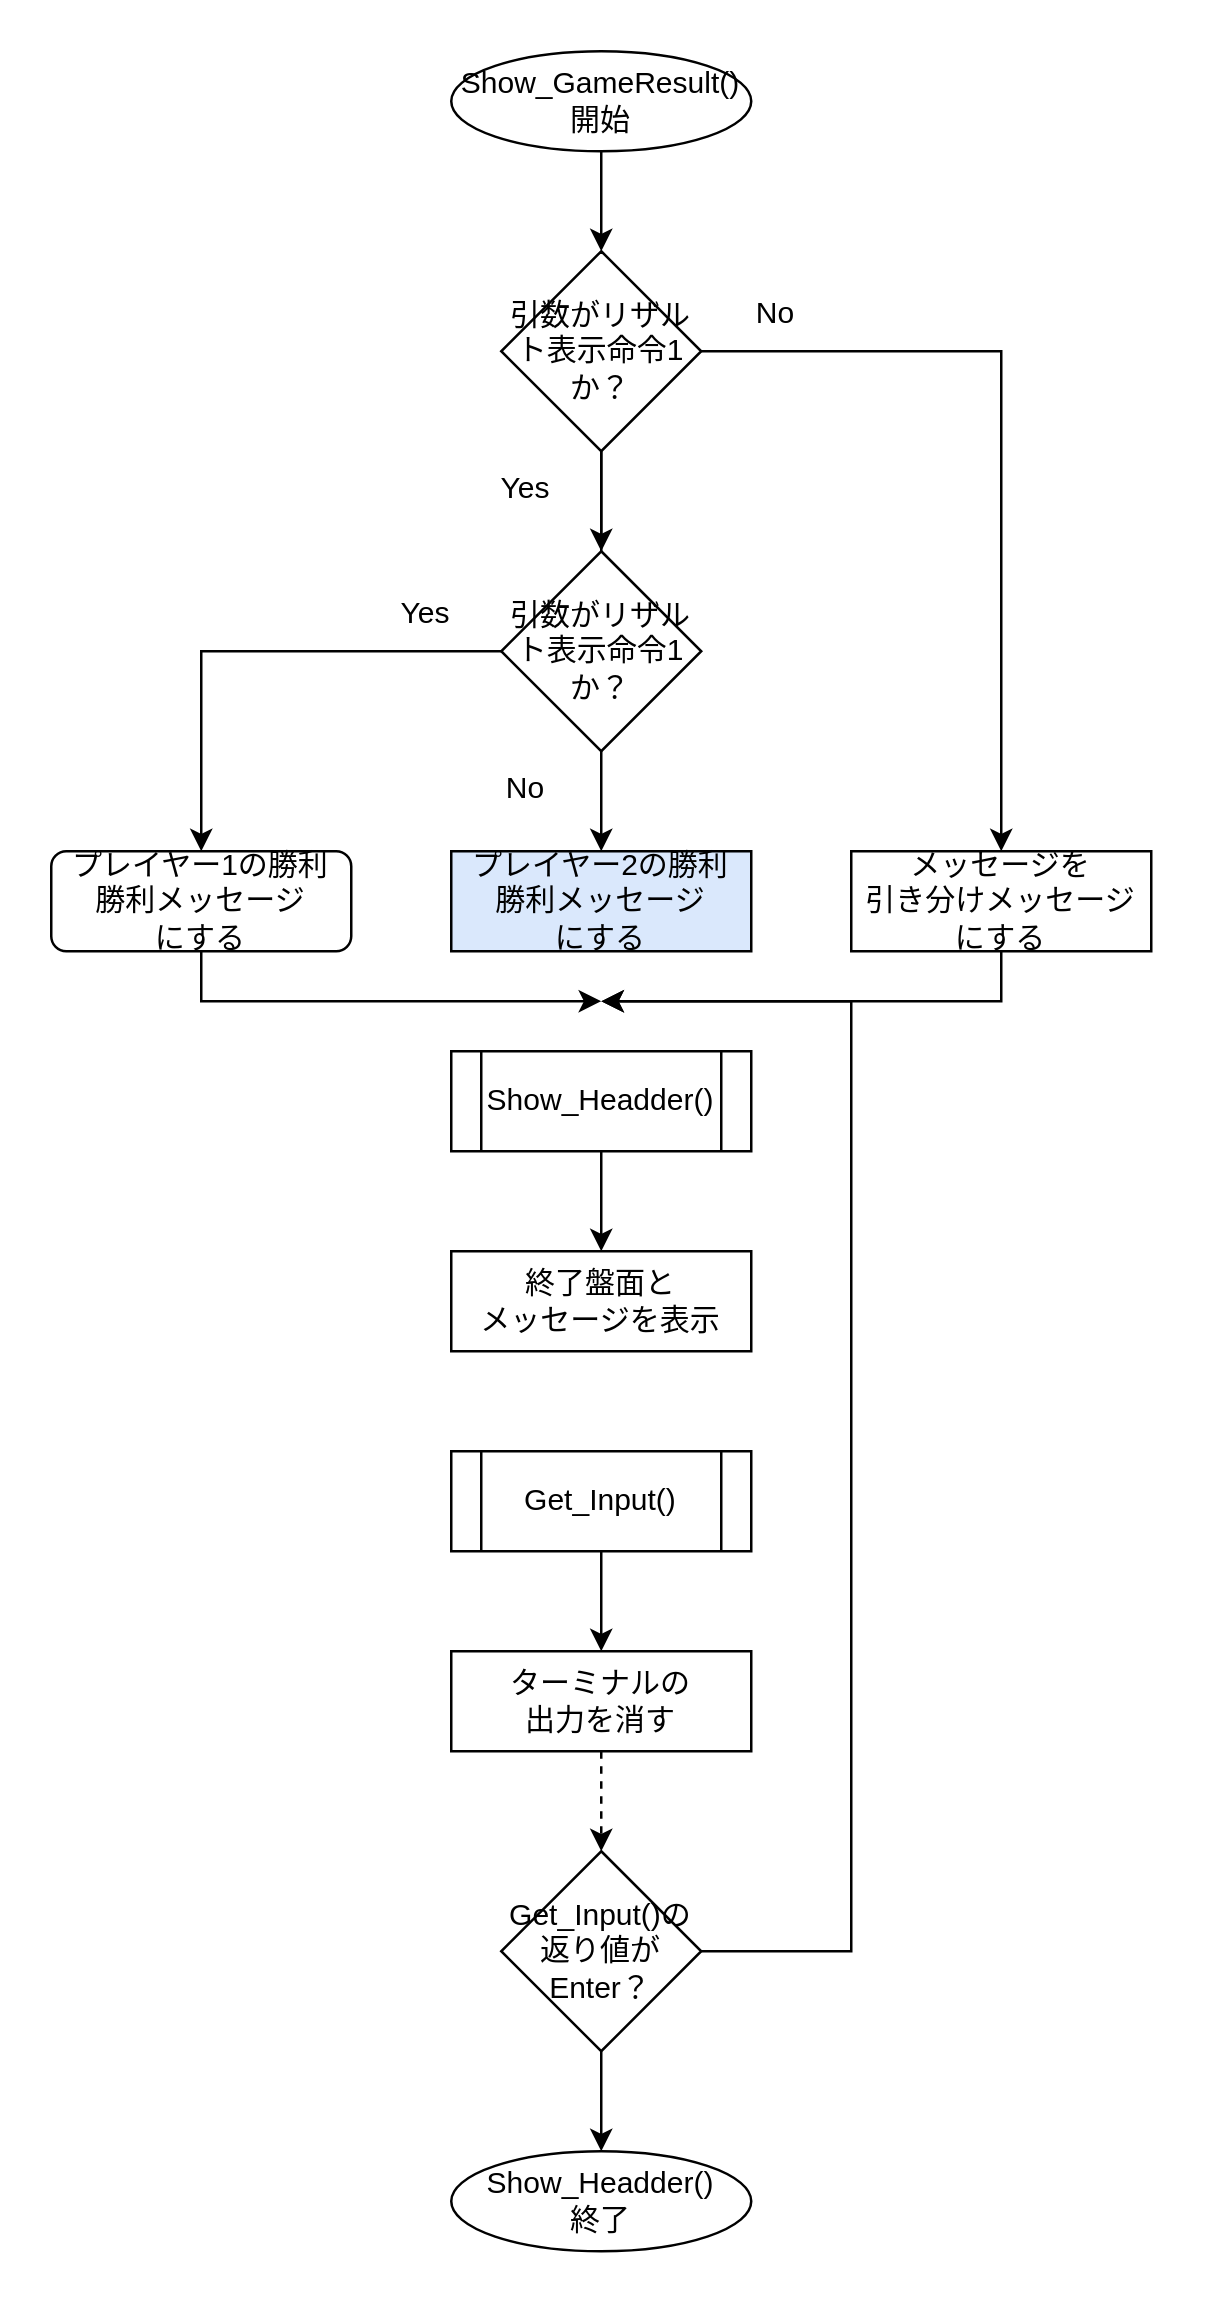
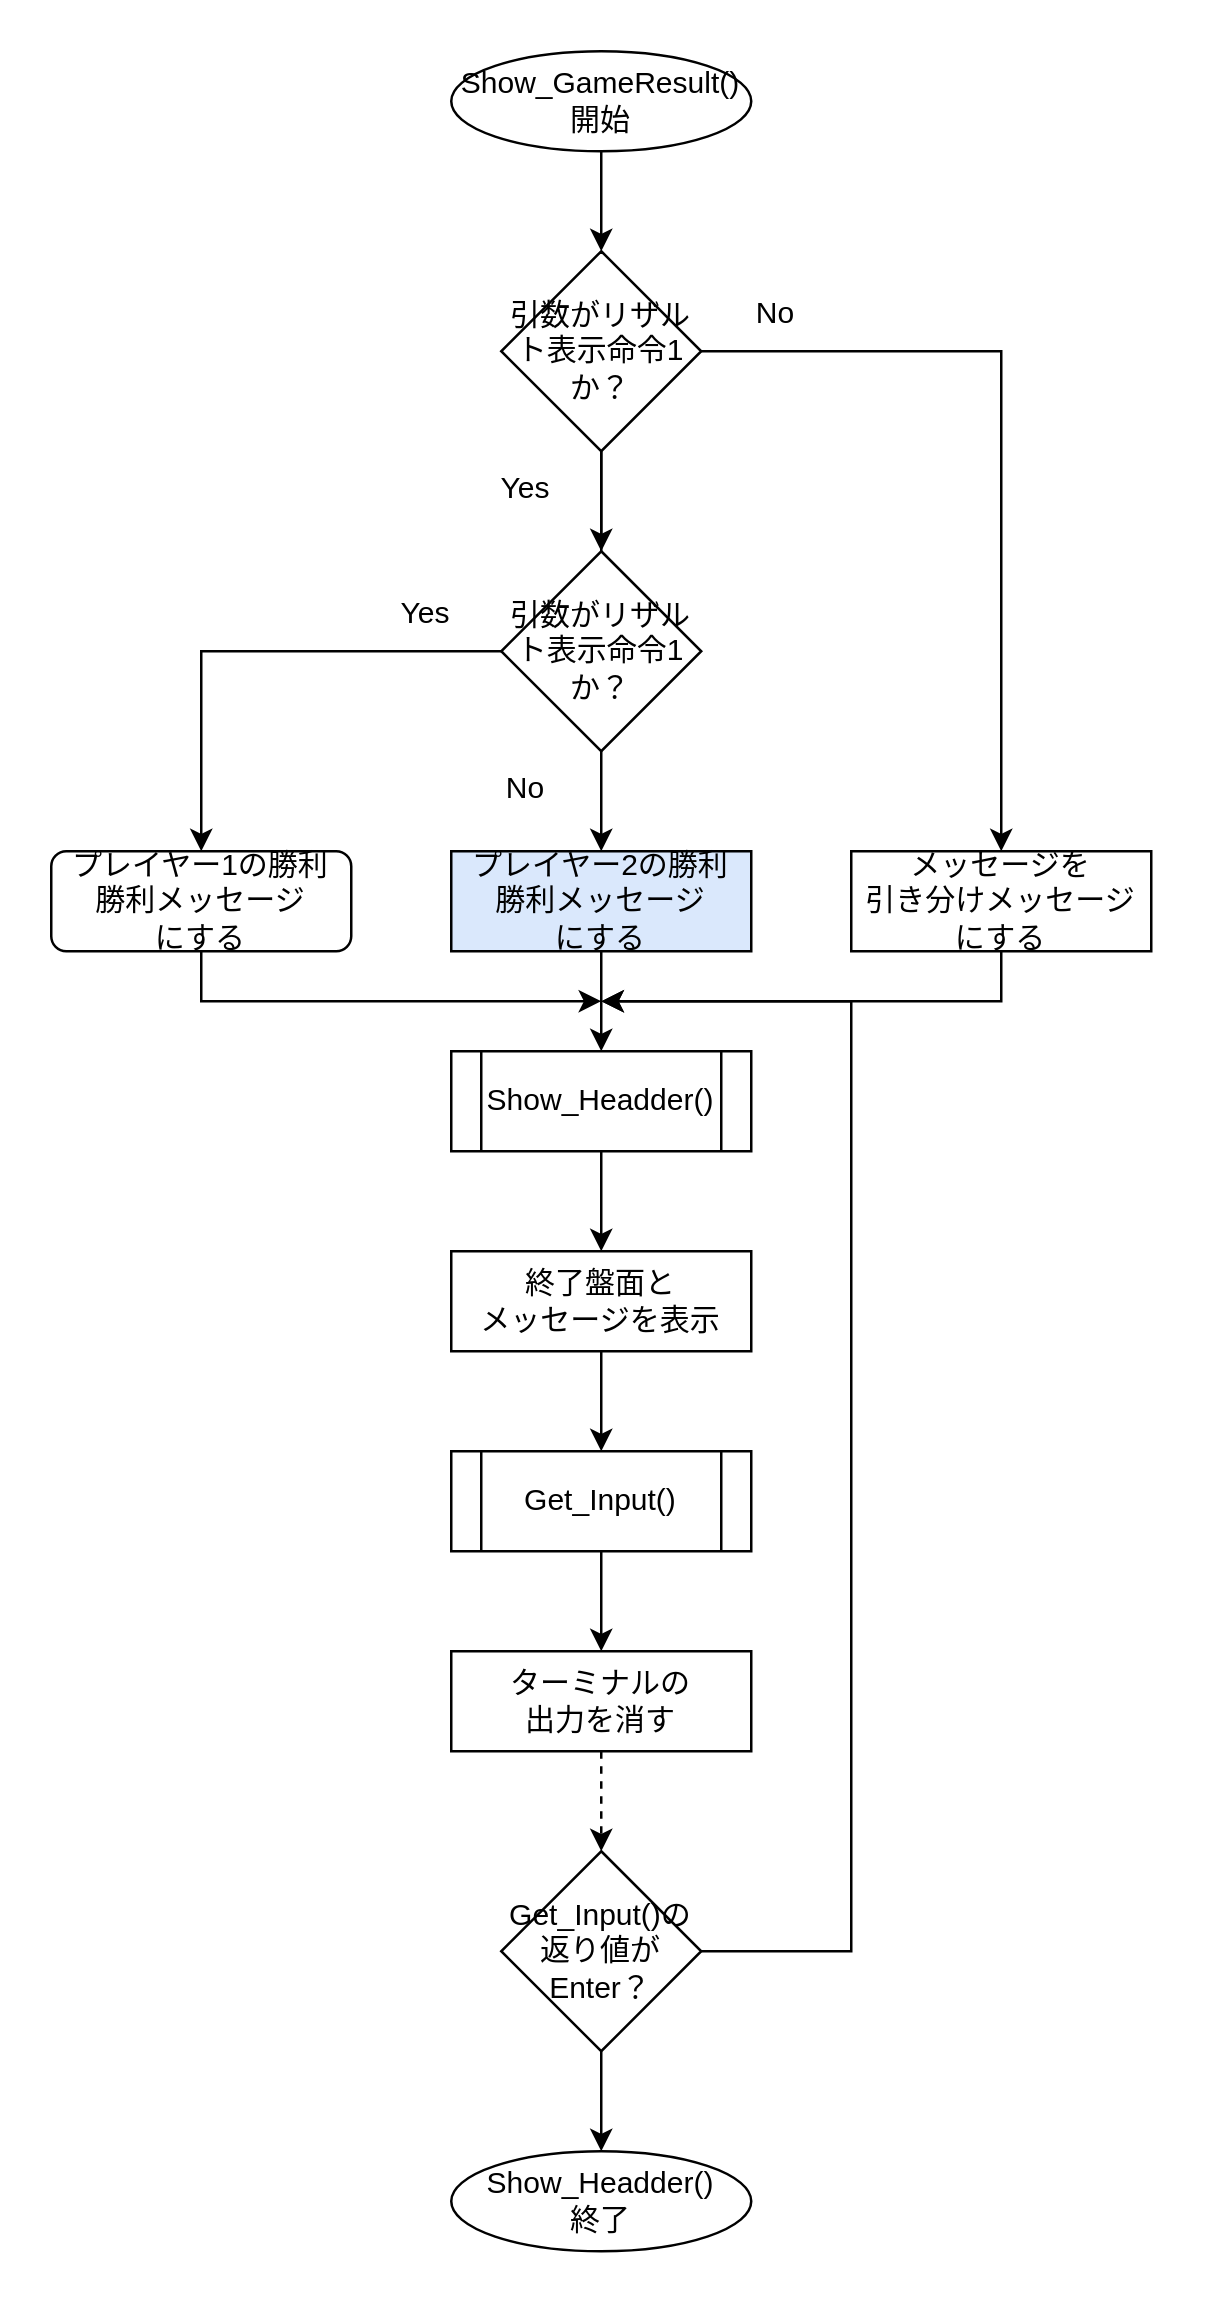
edge "プレイヤー2の勝利 勝利メッセージ にする" -> "Show_Headder()": added
edge "終了盤面と メッセージを表示" -> "Get_Input()": added
